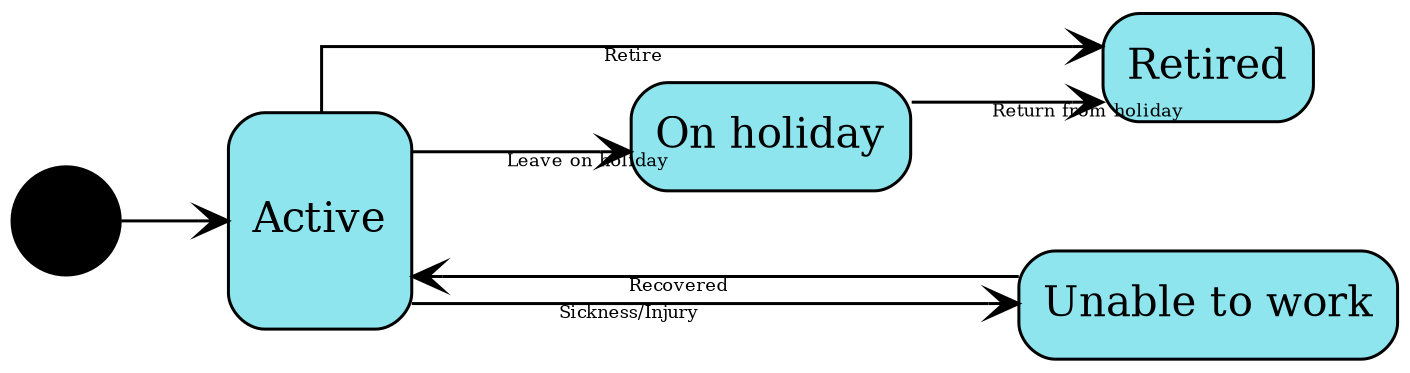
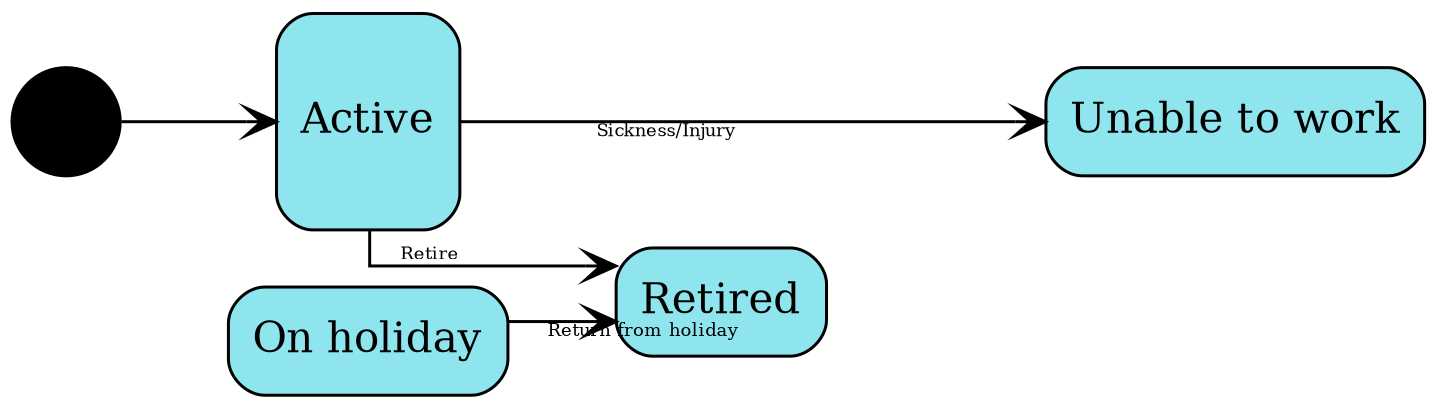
edge "Active" -> "On holiday": removed, label "Leave on holiday"
edge "Unable to work" -> "Active": removed, label "Recovered"
